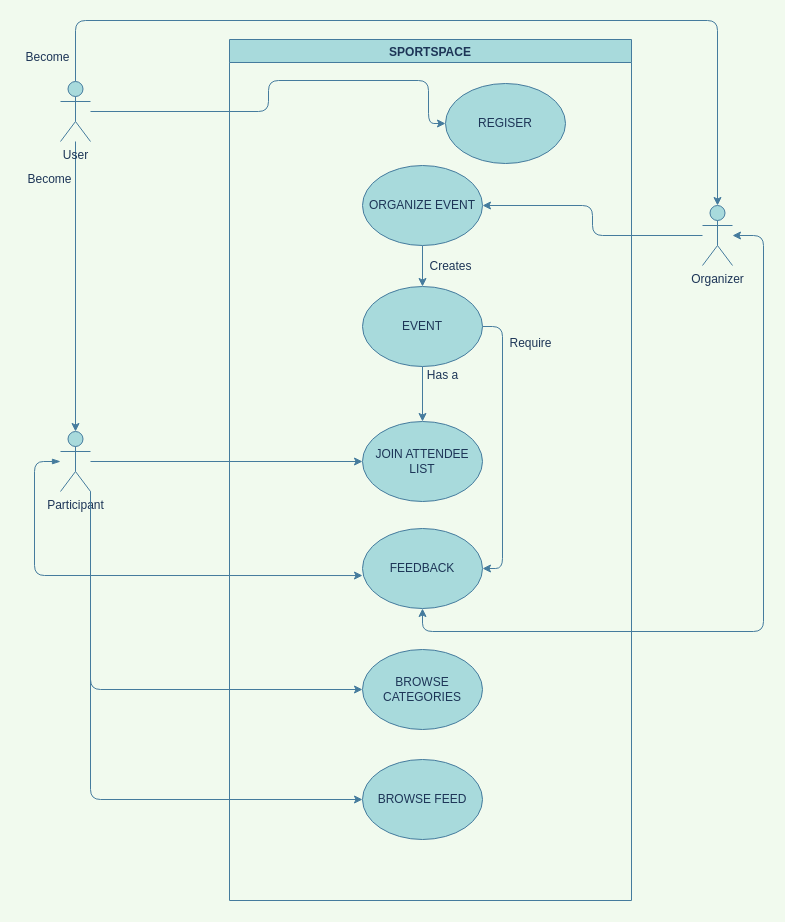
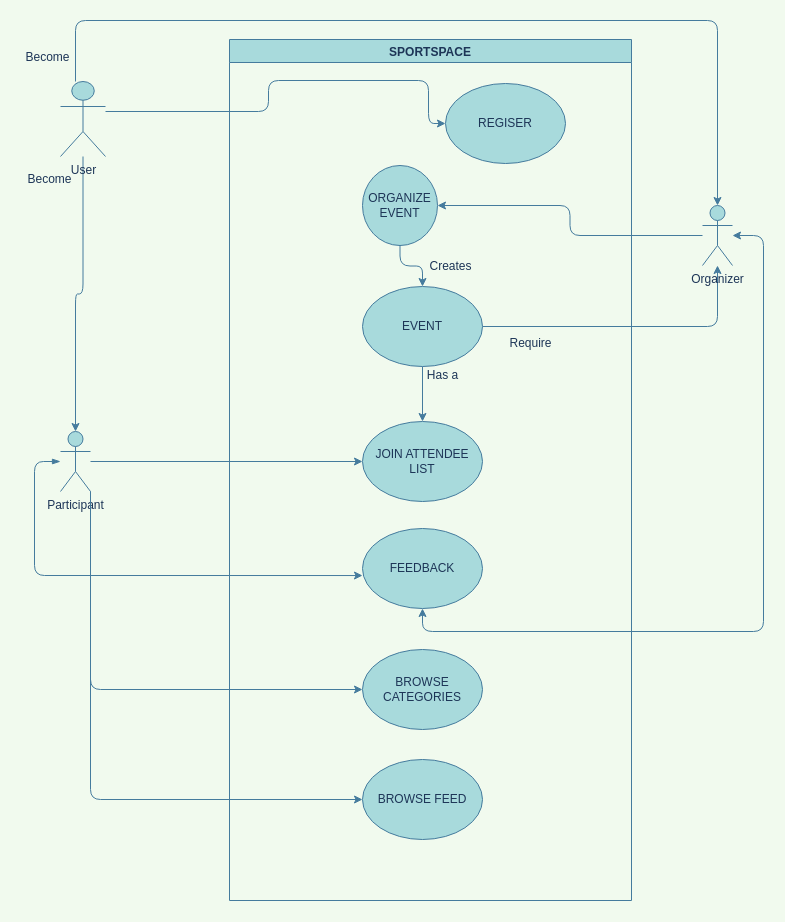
node "User": size 30x60 -> 45x75
node "ORGANIZE EVENT": size 120x80 -> 75x80
edge "EVENT" -> "FEEDBACK": now "EVENT" -> "Organizer"
